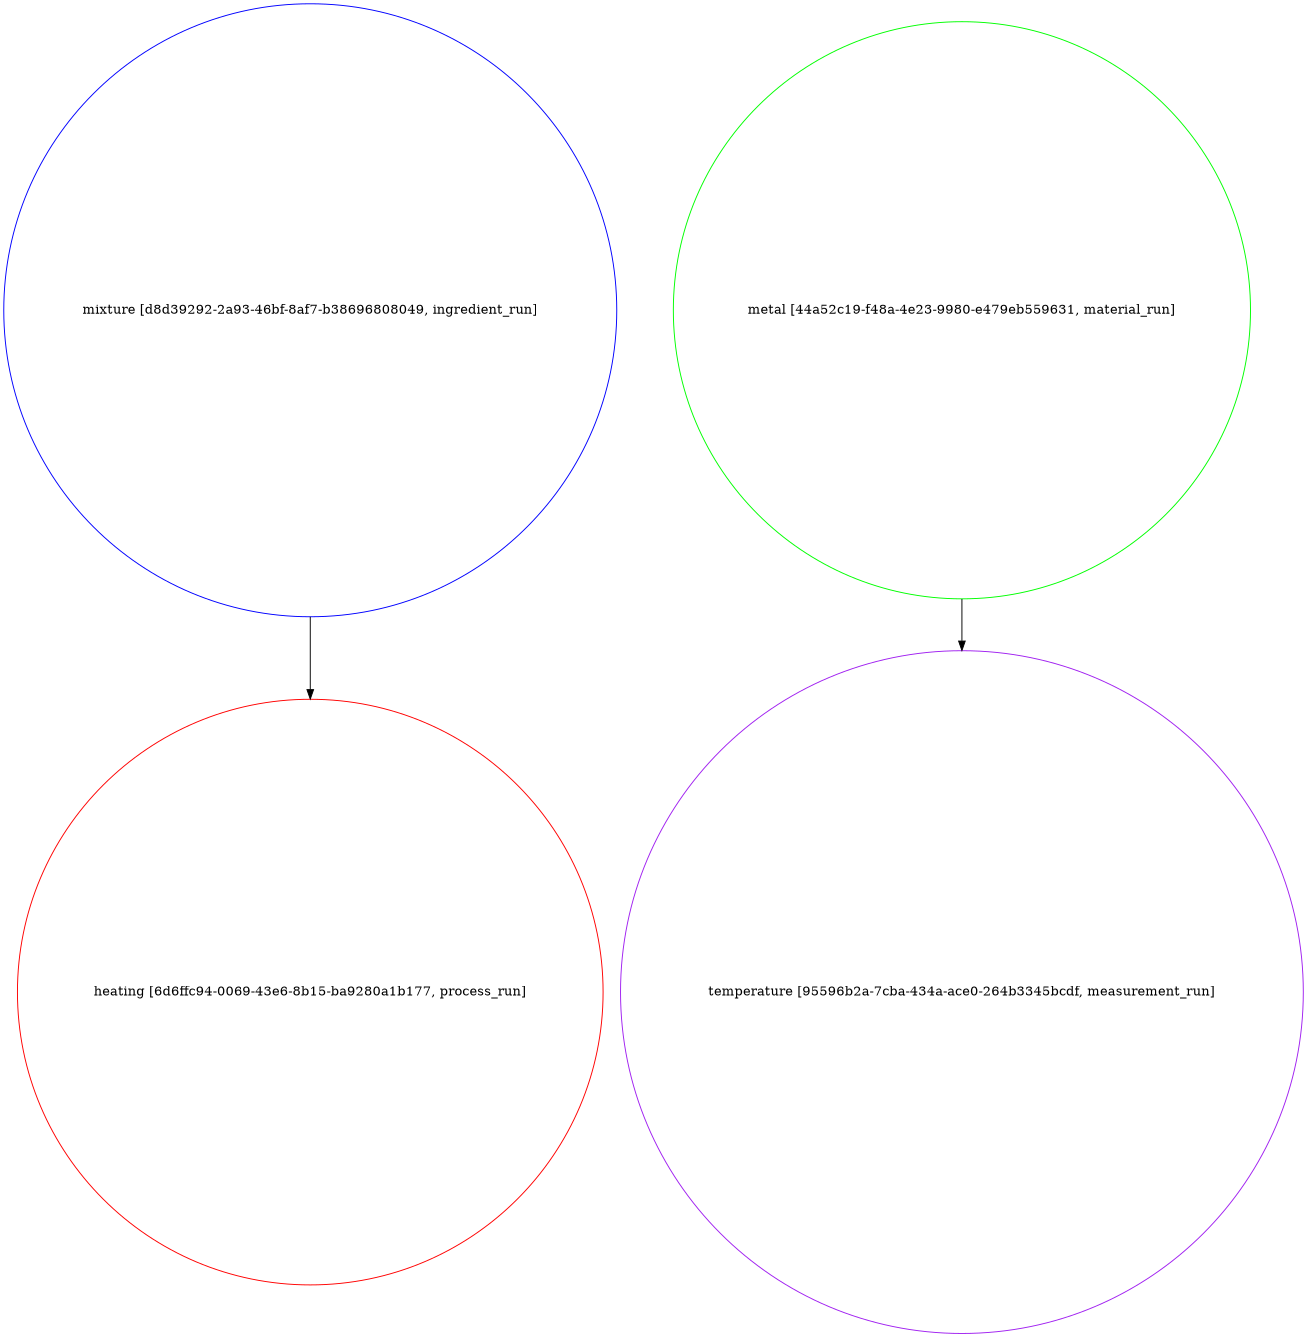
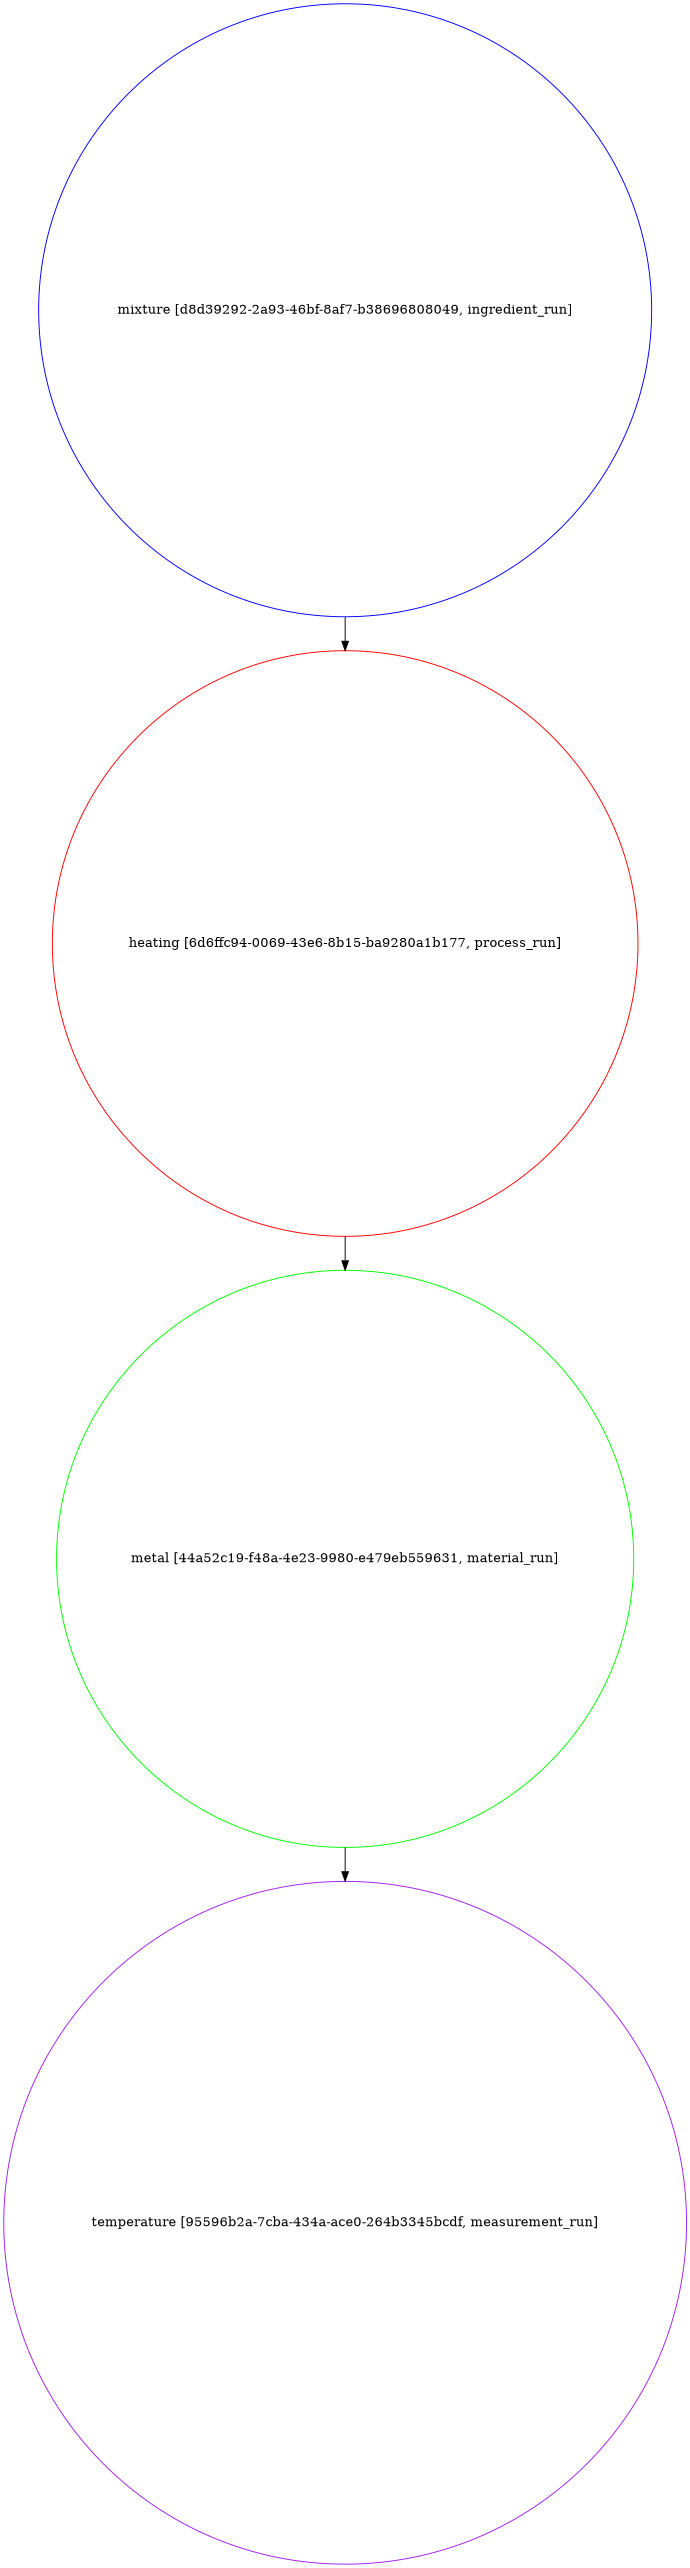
edge "heating [6d6ffc94-0069-43e6-8b15-ba9280a1b177, process_run]" -> "metal [44a52c19-f48a-4e23-9980-e479eb559631, material_run]": added
